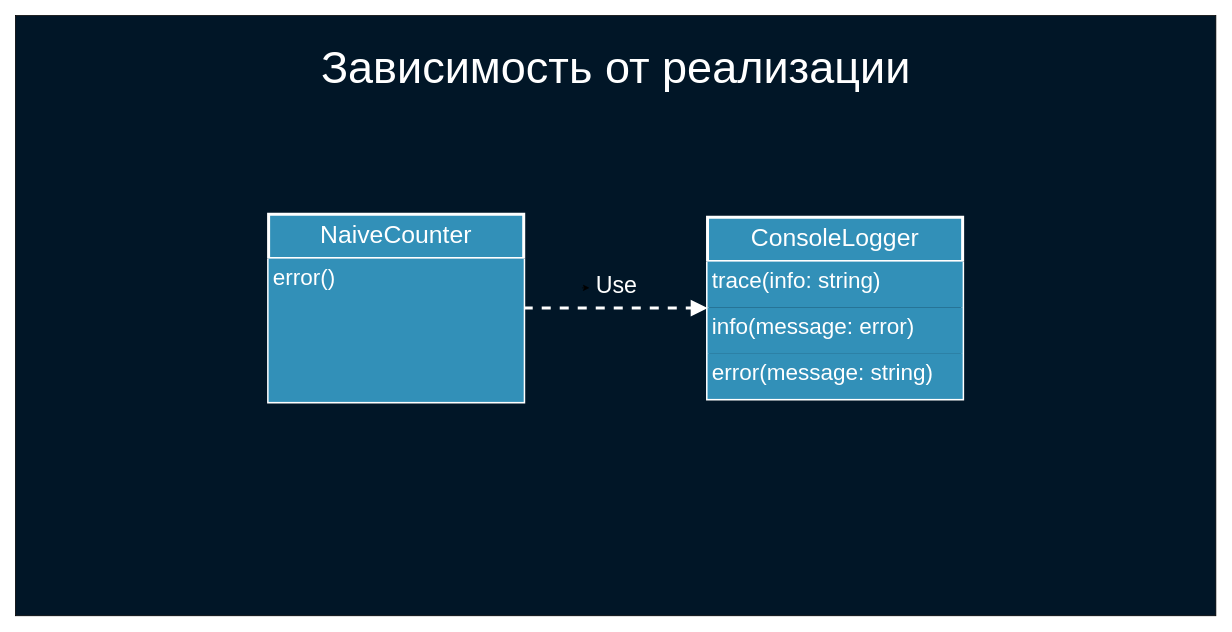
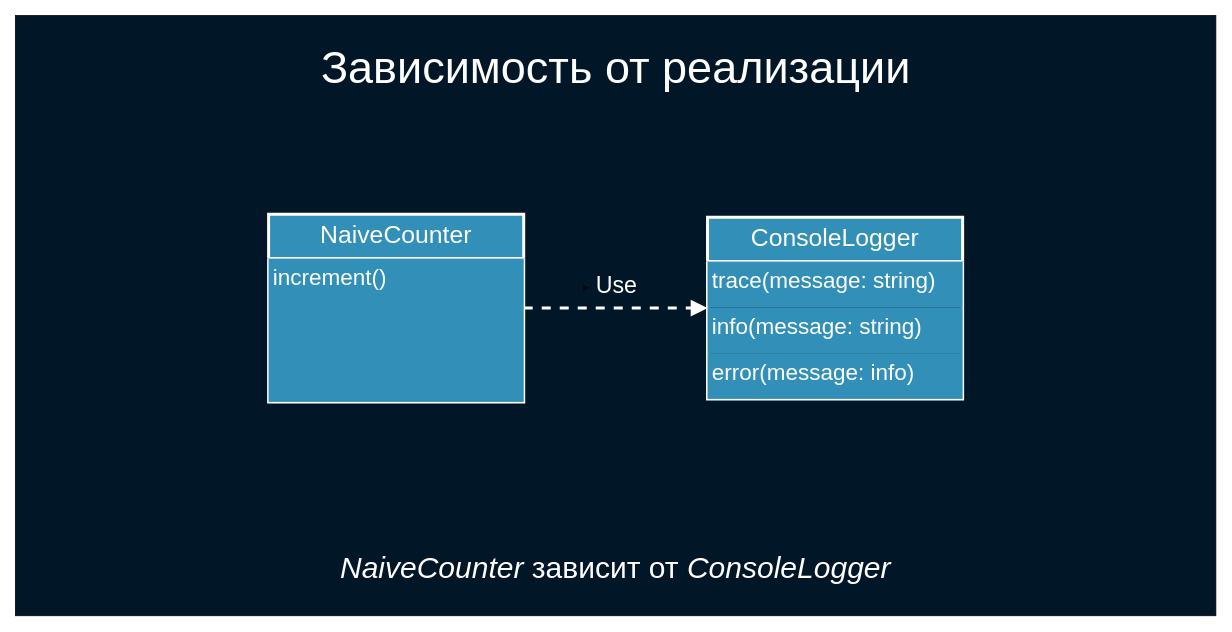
node "error()": label "error()" -> "increment()"
node "trace(info: string)": label "trace(info: string)" -> "trace(message: string)"
node "info(message: error)": label "info(message: error)" -> "info(message: string)"
node "error(message: string)": label "error(message: string)" -> "error(message: info)"
node "NaiveCounter зависит от ConsoleLogger": added
